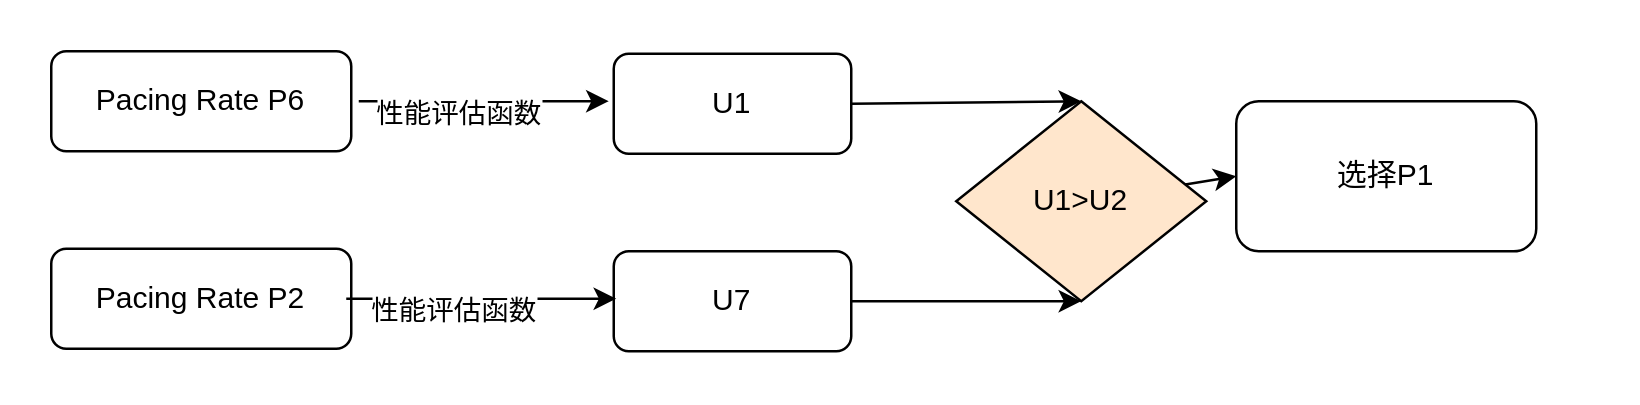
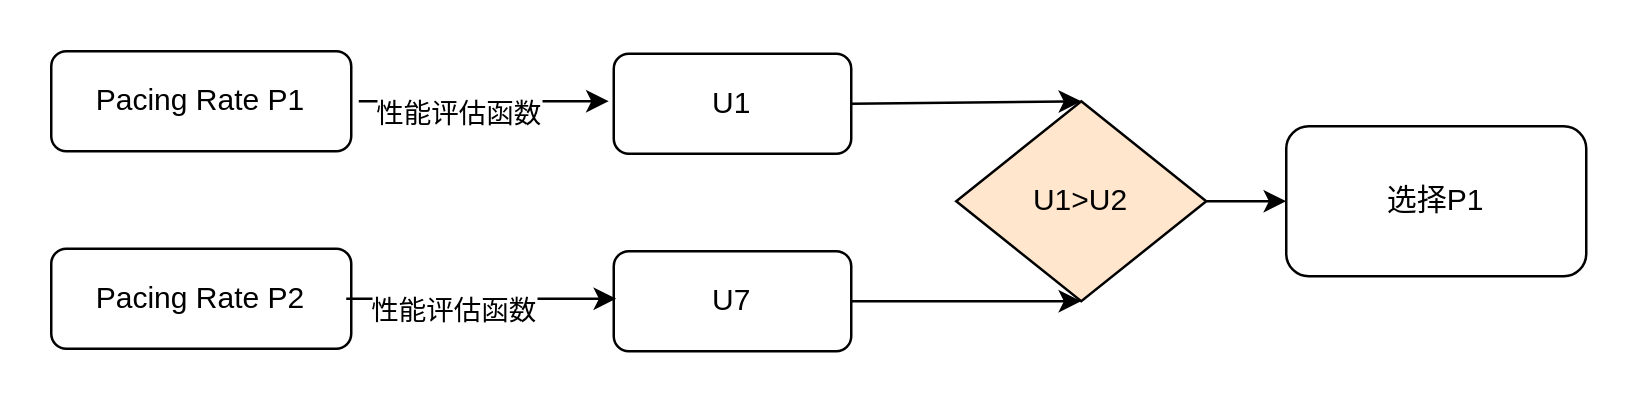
node "Pacing Rate P6": label "Pacing Rate P6" -> "Pacing Rate P1"
node "选择P1": moved (1386, 176) -> (1436, 201)
